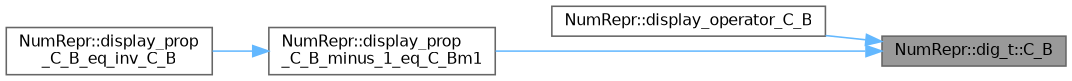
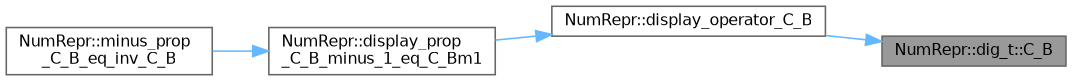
node "NumRepr::display_prop _C_B_eq_inv_C_B": label "NumRepr::display_prop _C_B_eq_inv_C_B" -> "NumRepr::minus_prop _C_B_eq_inv_C_B"
edge "NumRepr::display_prop _C_B_minus_1_eq_C_Bm1" -> "NumRepr::dig_t::C_B": now "NumRepr::display_prop _C_B_minus_1_eq_C_Bm1" -> "NumRepr::display_operator_C_B"
